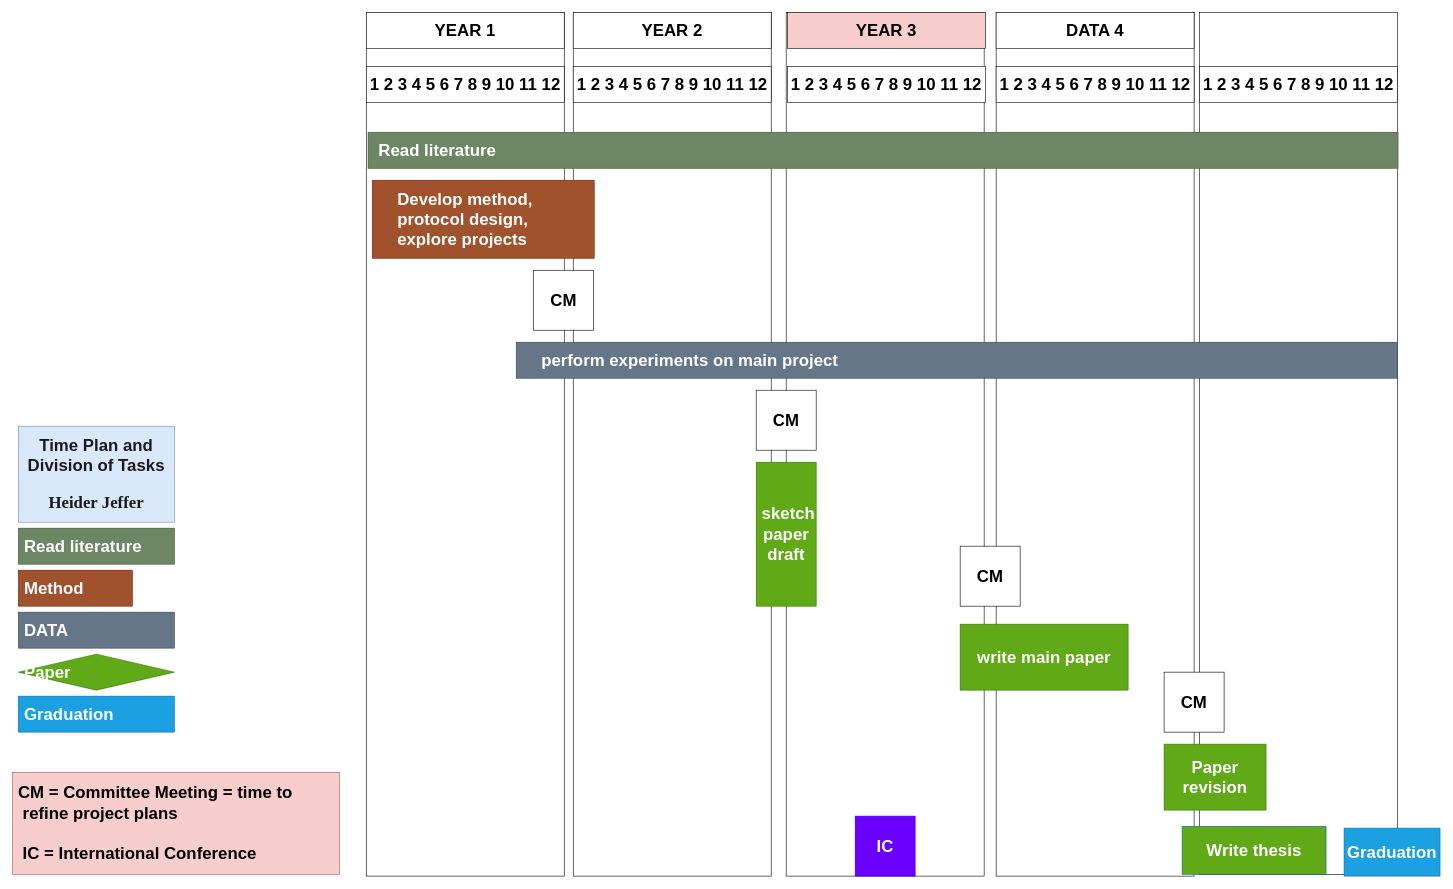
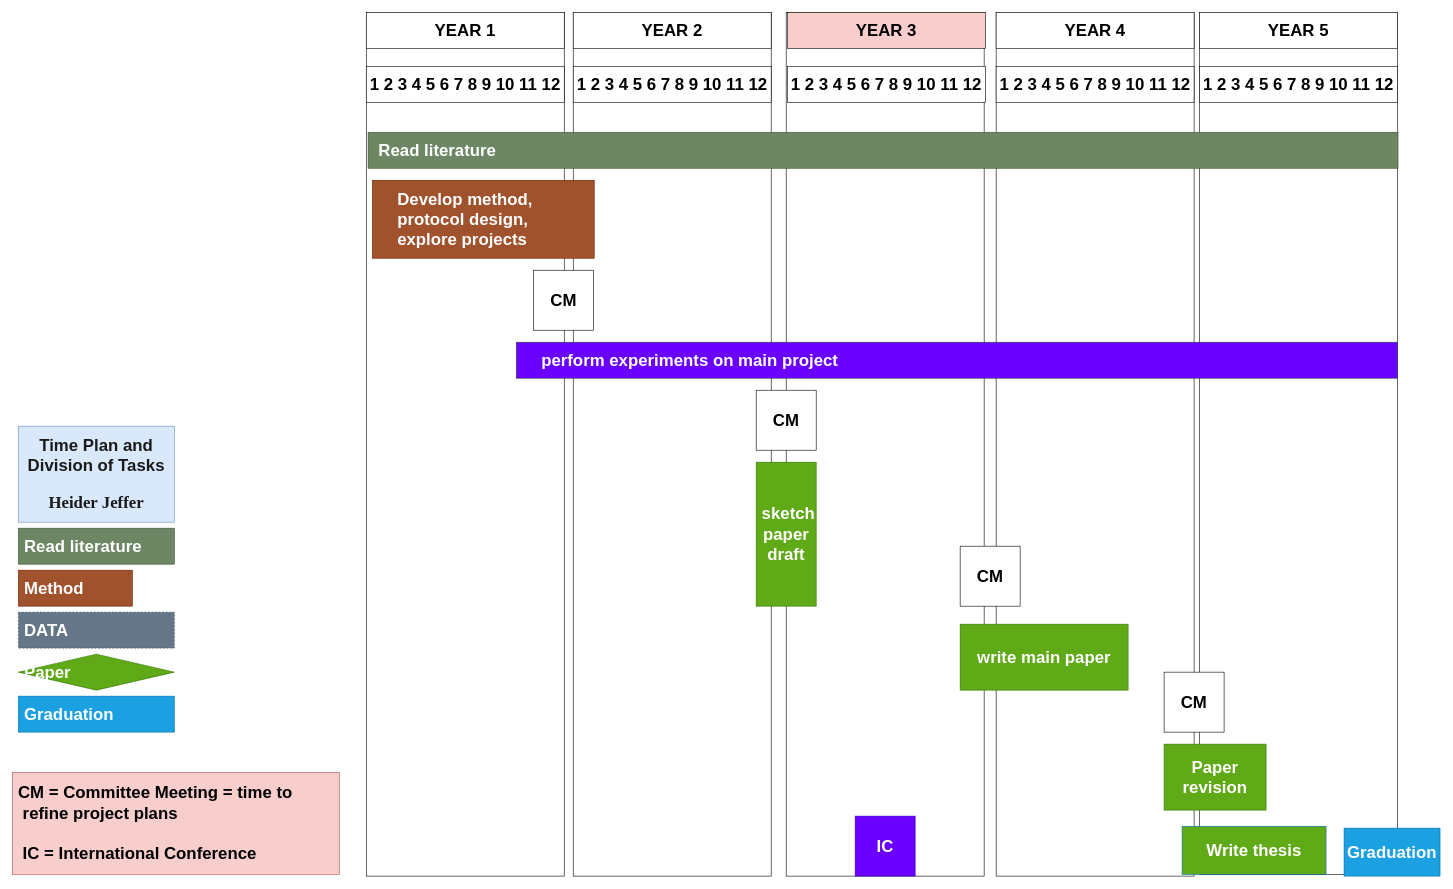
node "DATA 4": label "DATA 4" -> "YEAR 4"
node "YEAR 5": added
node "perform experiments on main project": fillcolor #647687 -> #6a00ff
node "DATA": style solid -> dashed
